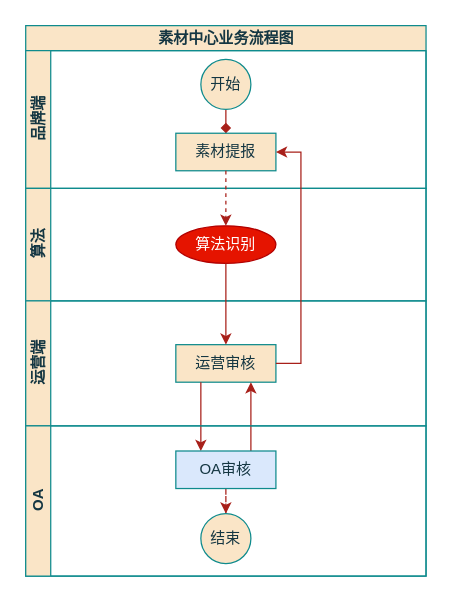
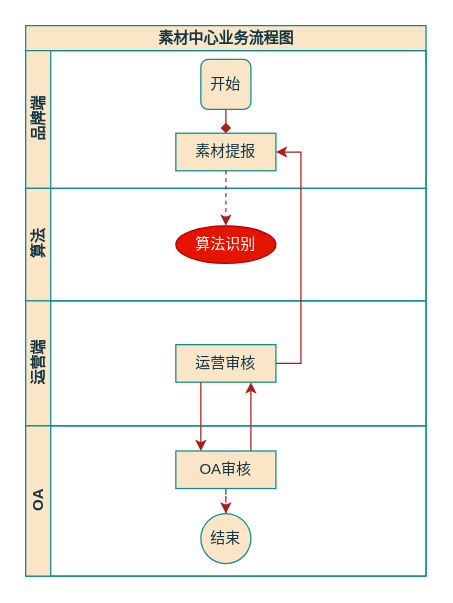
node "开始": shape ellipse -> rounded rectangle
edge "算法识别" -> "运营审核": removed
node "OA审核": fillcolor #dae8fc -> #fae5c7
